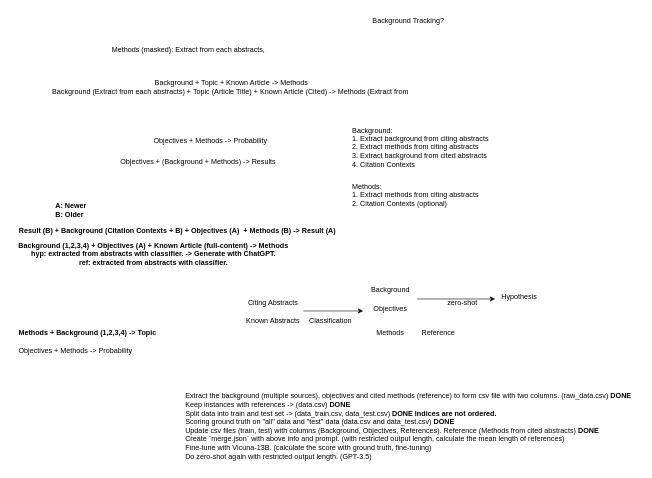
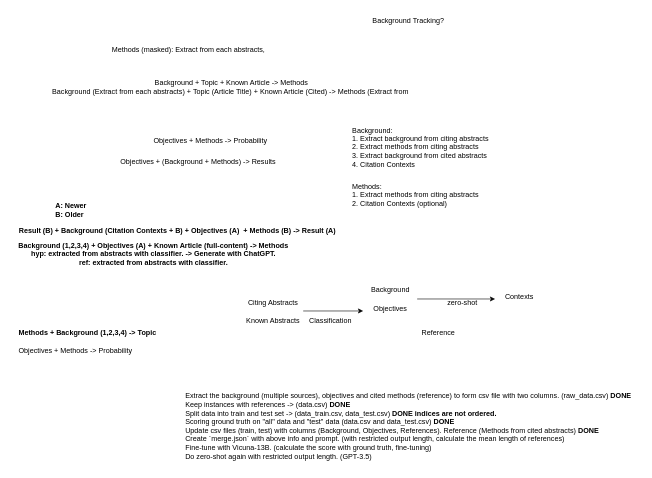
node "Hypothesis": label "Hypothesis" -> "Contexts"
node "Methods": removed
